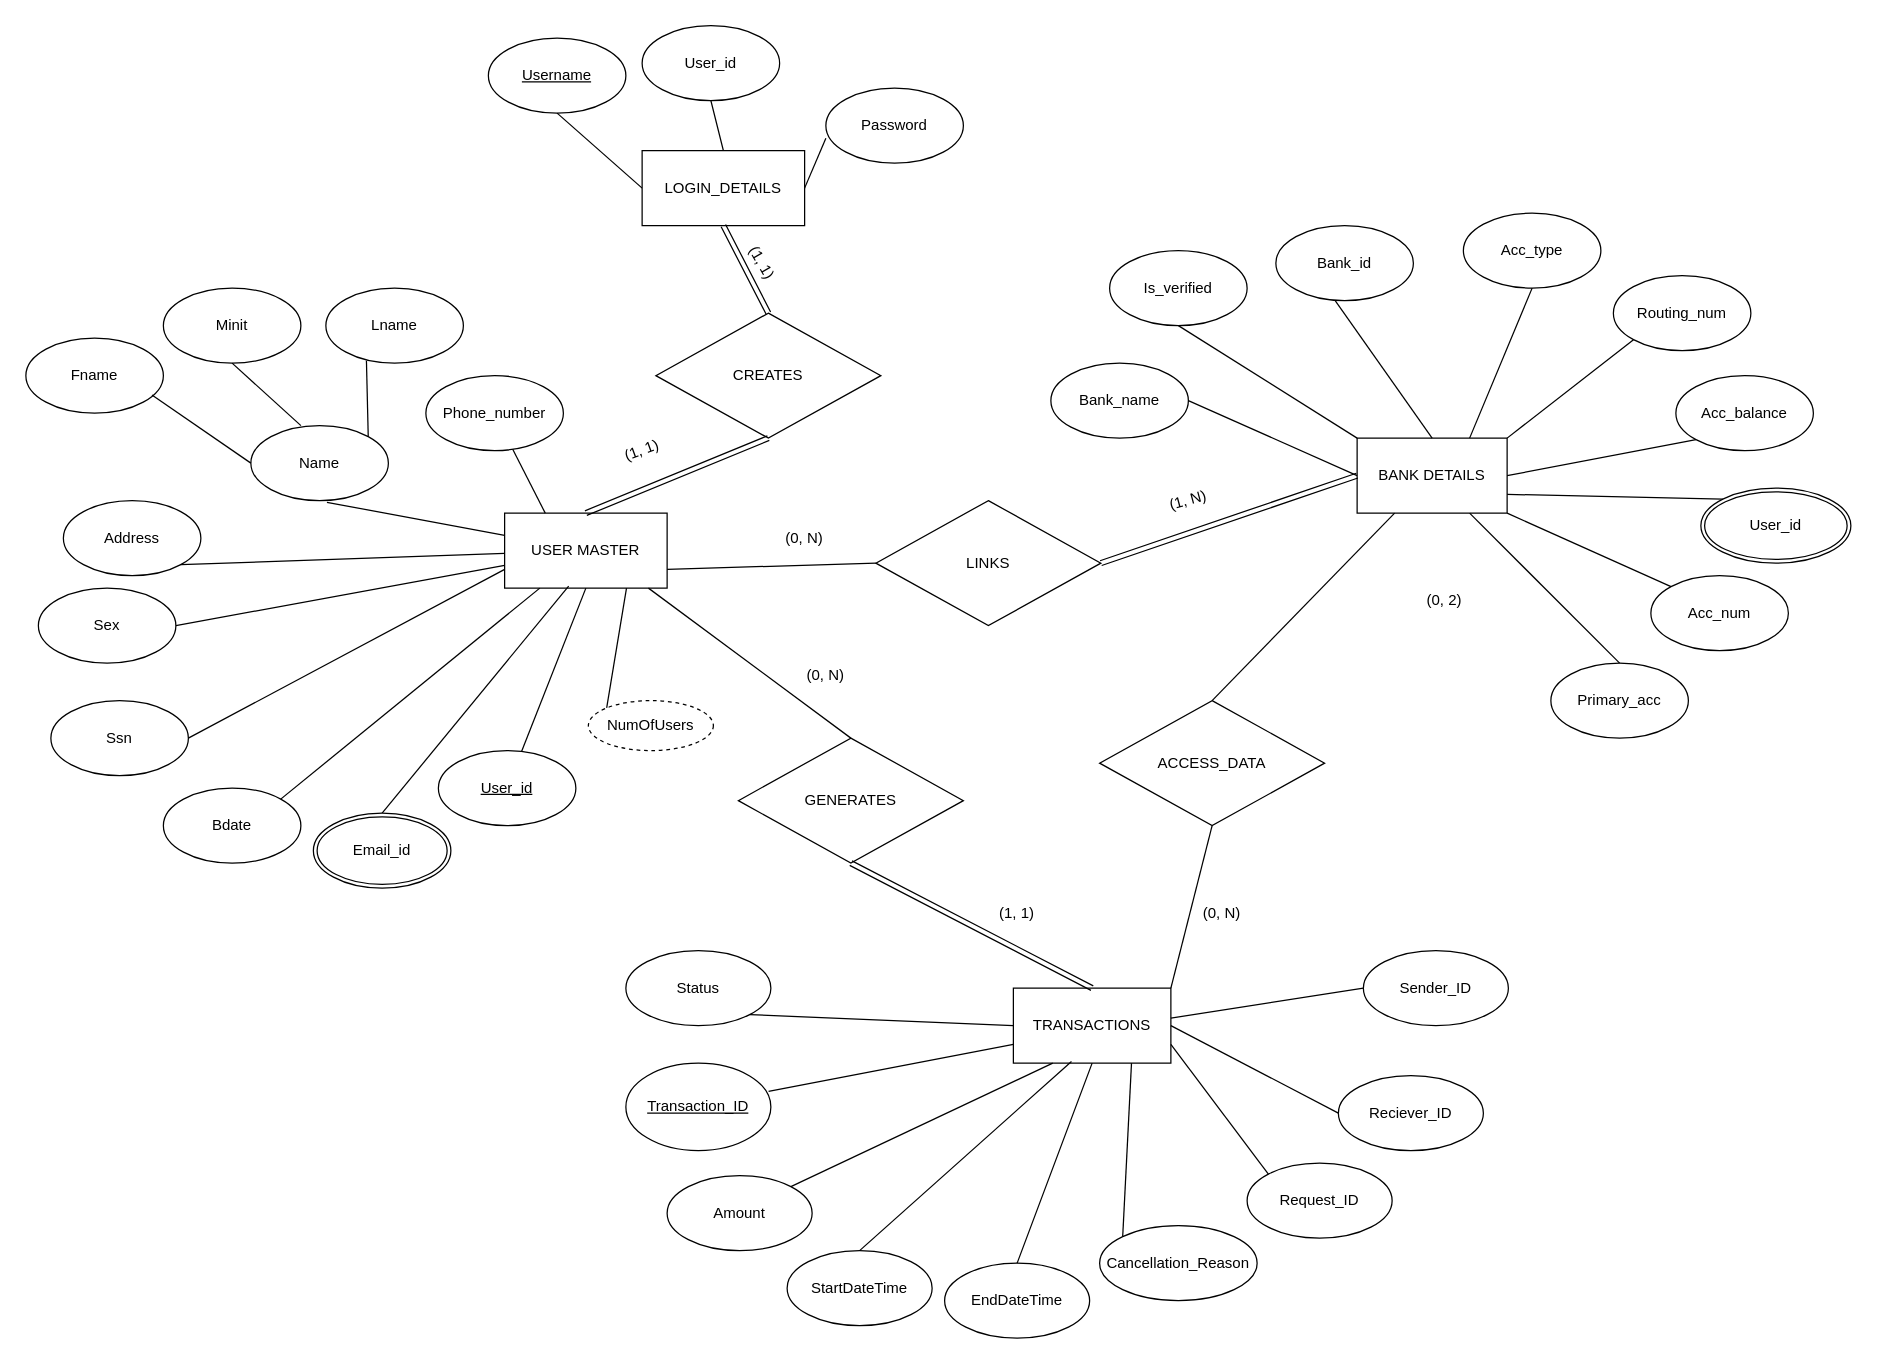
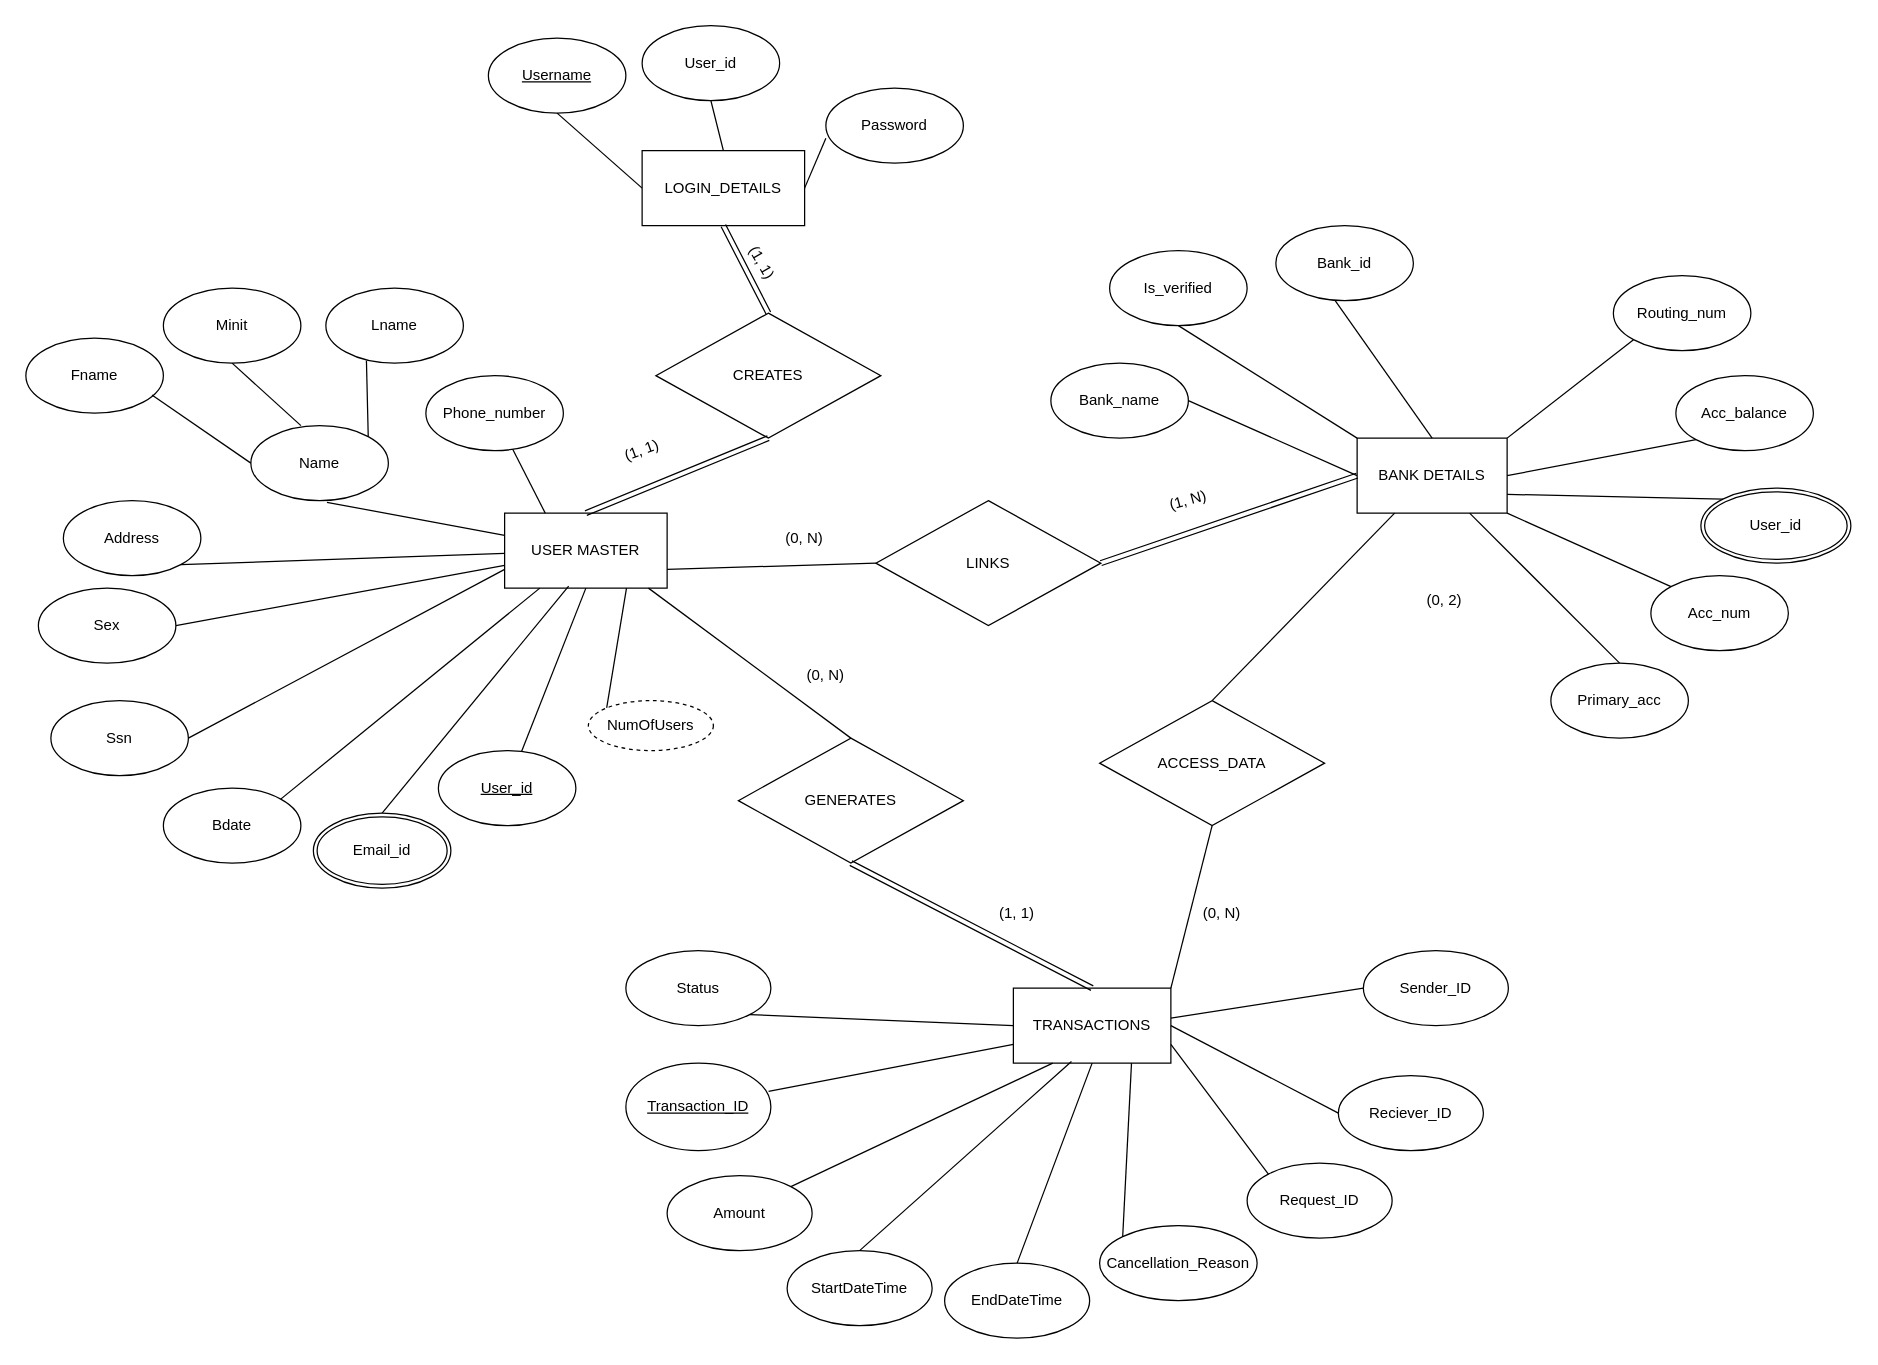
node "Acc_type": removed
edge "Acc_type" -- "BANK DETAILS": removed
